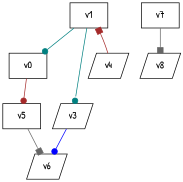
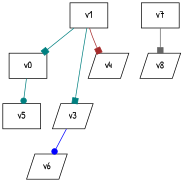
edge "v1" -> "v0": arrowhead dot -> box
edge "v4" -> "v1": reversed
edge "v1" -> "v3": arrowhead dot -> box
edge "v0" -> "v5": color brown -> teal
edge "v5" -> "v6": removed
